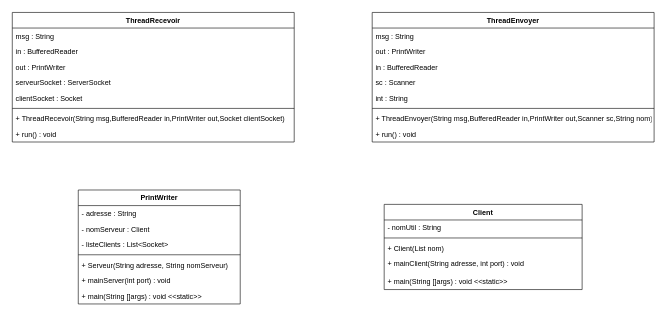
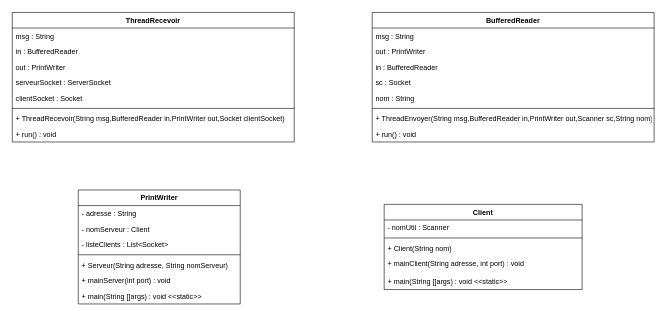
node "ThreadEnvoyer": label "ThreadEnvoyer" -> "BufferedReader"
node "sc : Scanner": label "sc : Scanner" -> "sc : Socket"
node "int : String": label "int : String" -> "nom : String"
node "- nomUtil : String": label "- nomUtil : String" -> "- nomUtil : Scanner"
node "+ Client(List nom)": label "+ Client(List nom)" -> "+ Client(String nom)"
